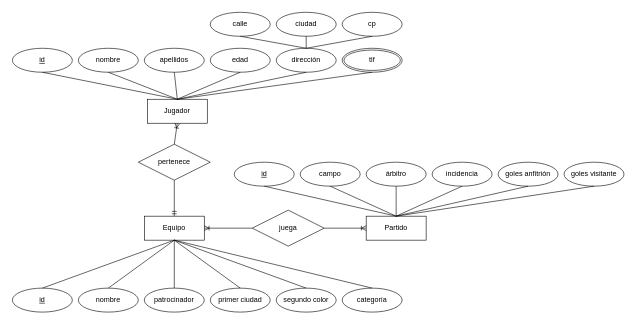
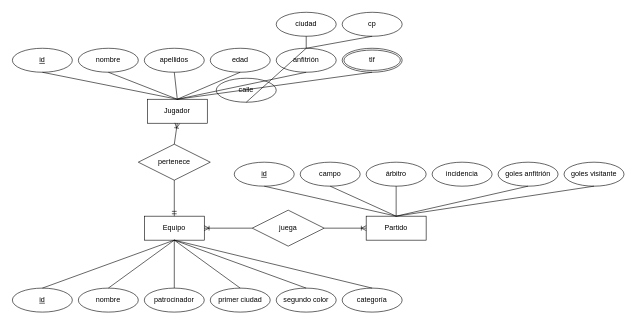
node "calle": moved (240, 24) -> (246, 90)
node "dirección": label "dirección" -> "anfitrión"
edge "incidencia" -- "Partido": removed
